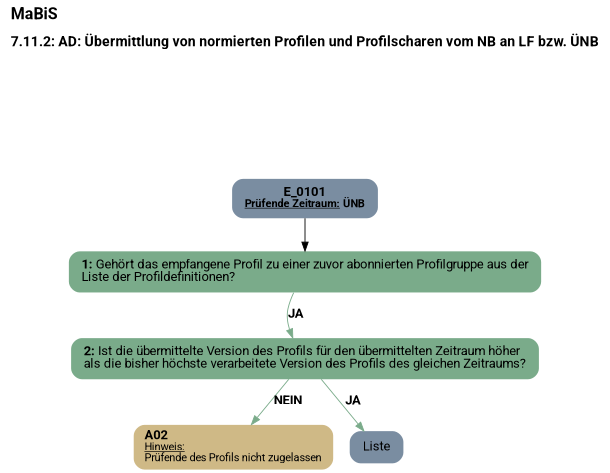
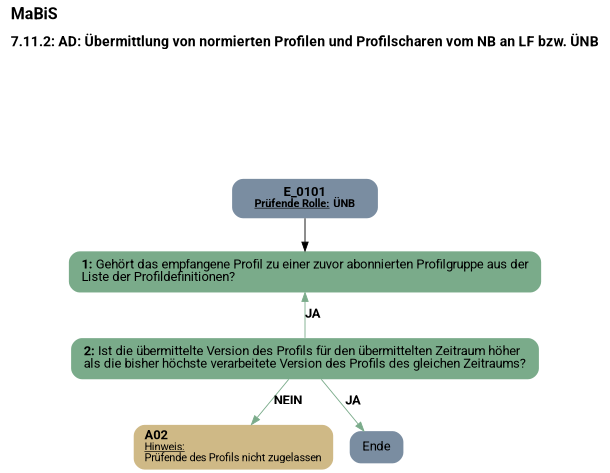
node "E_0101": text "Prüfende Zeitraum:" -> "Prüfende Rolle:"
edge "1:" -> "2:": reversed
node "Liste": label "Liste" -> "Ende"
